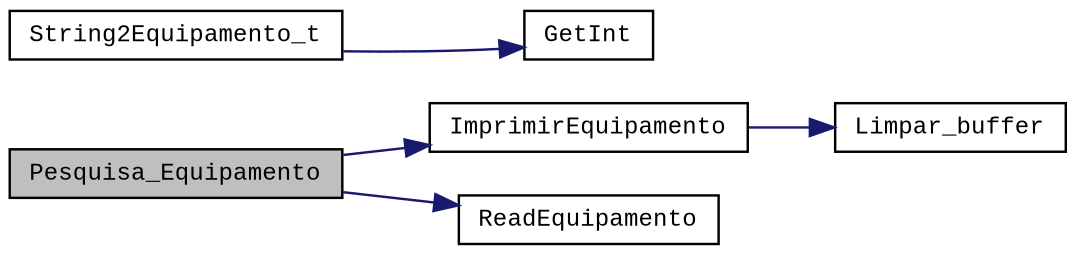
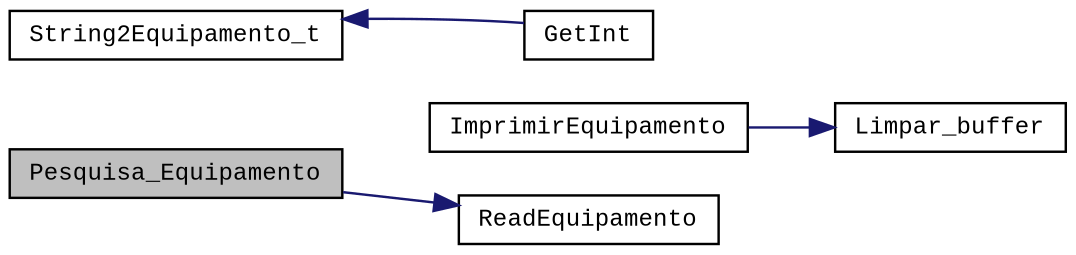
edge "String2Equipamento_t" -> "GetInt": reversed
edge "Pesquisa_Equipamento" -> "ImprimirEquipamento": removed
